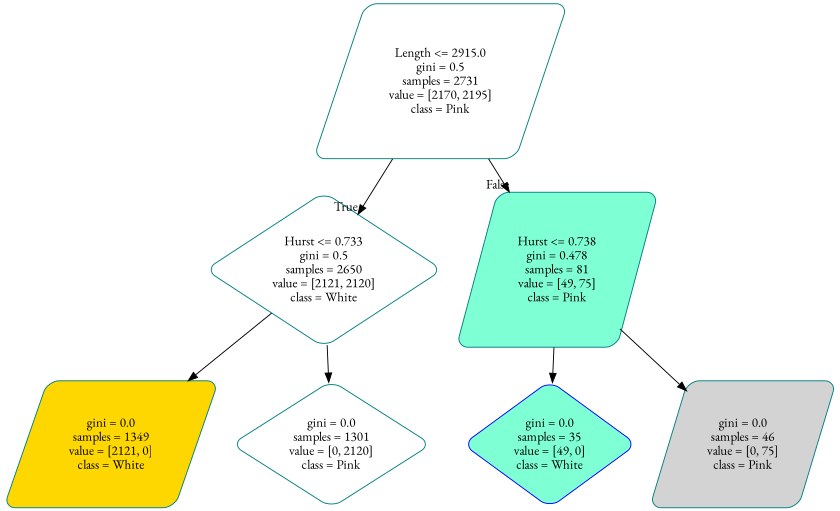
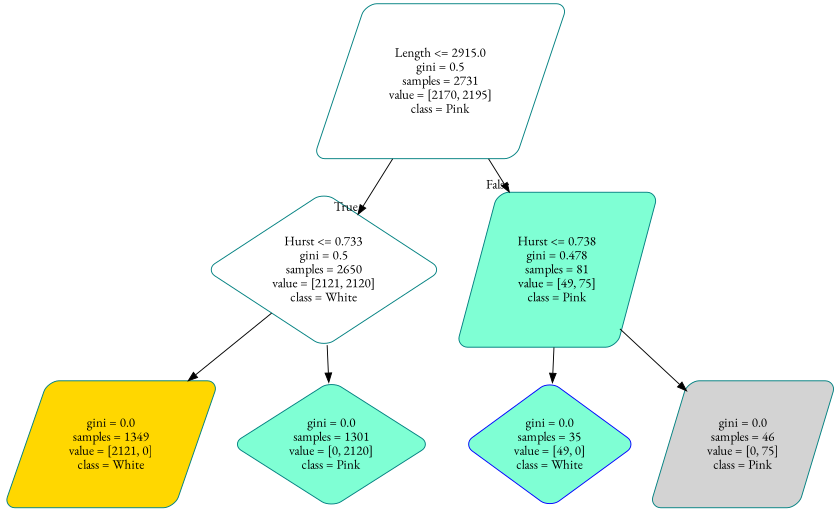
node "gini = 0.0 samples = 1301 value = [0, 2120] class = Pink": fillcolor white -> aquamarine
